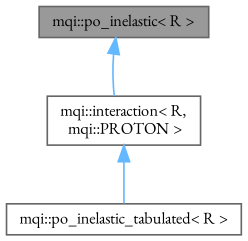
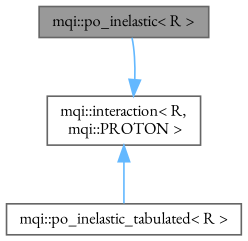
edge "mqi::interaction< R, mqi::PROTON >" -> "mqi::po_inelastic< R >": reversed
